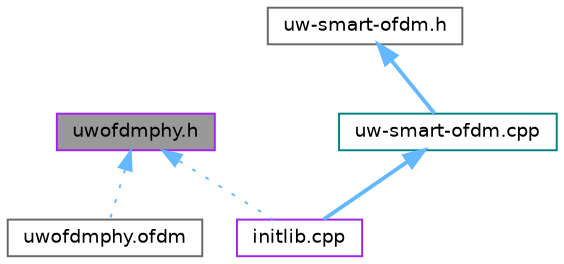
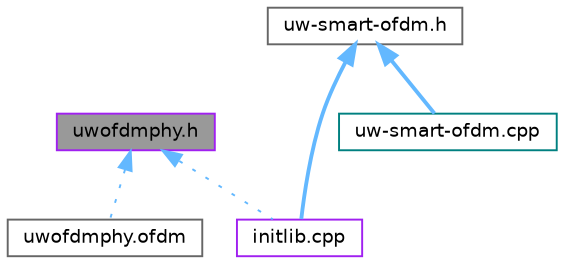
edge "initlib.cpp" -> "uw-smart-ofdm.cpp": now "initlib.cpp" -> "uw-smart-ofdm.h"
